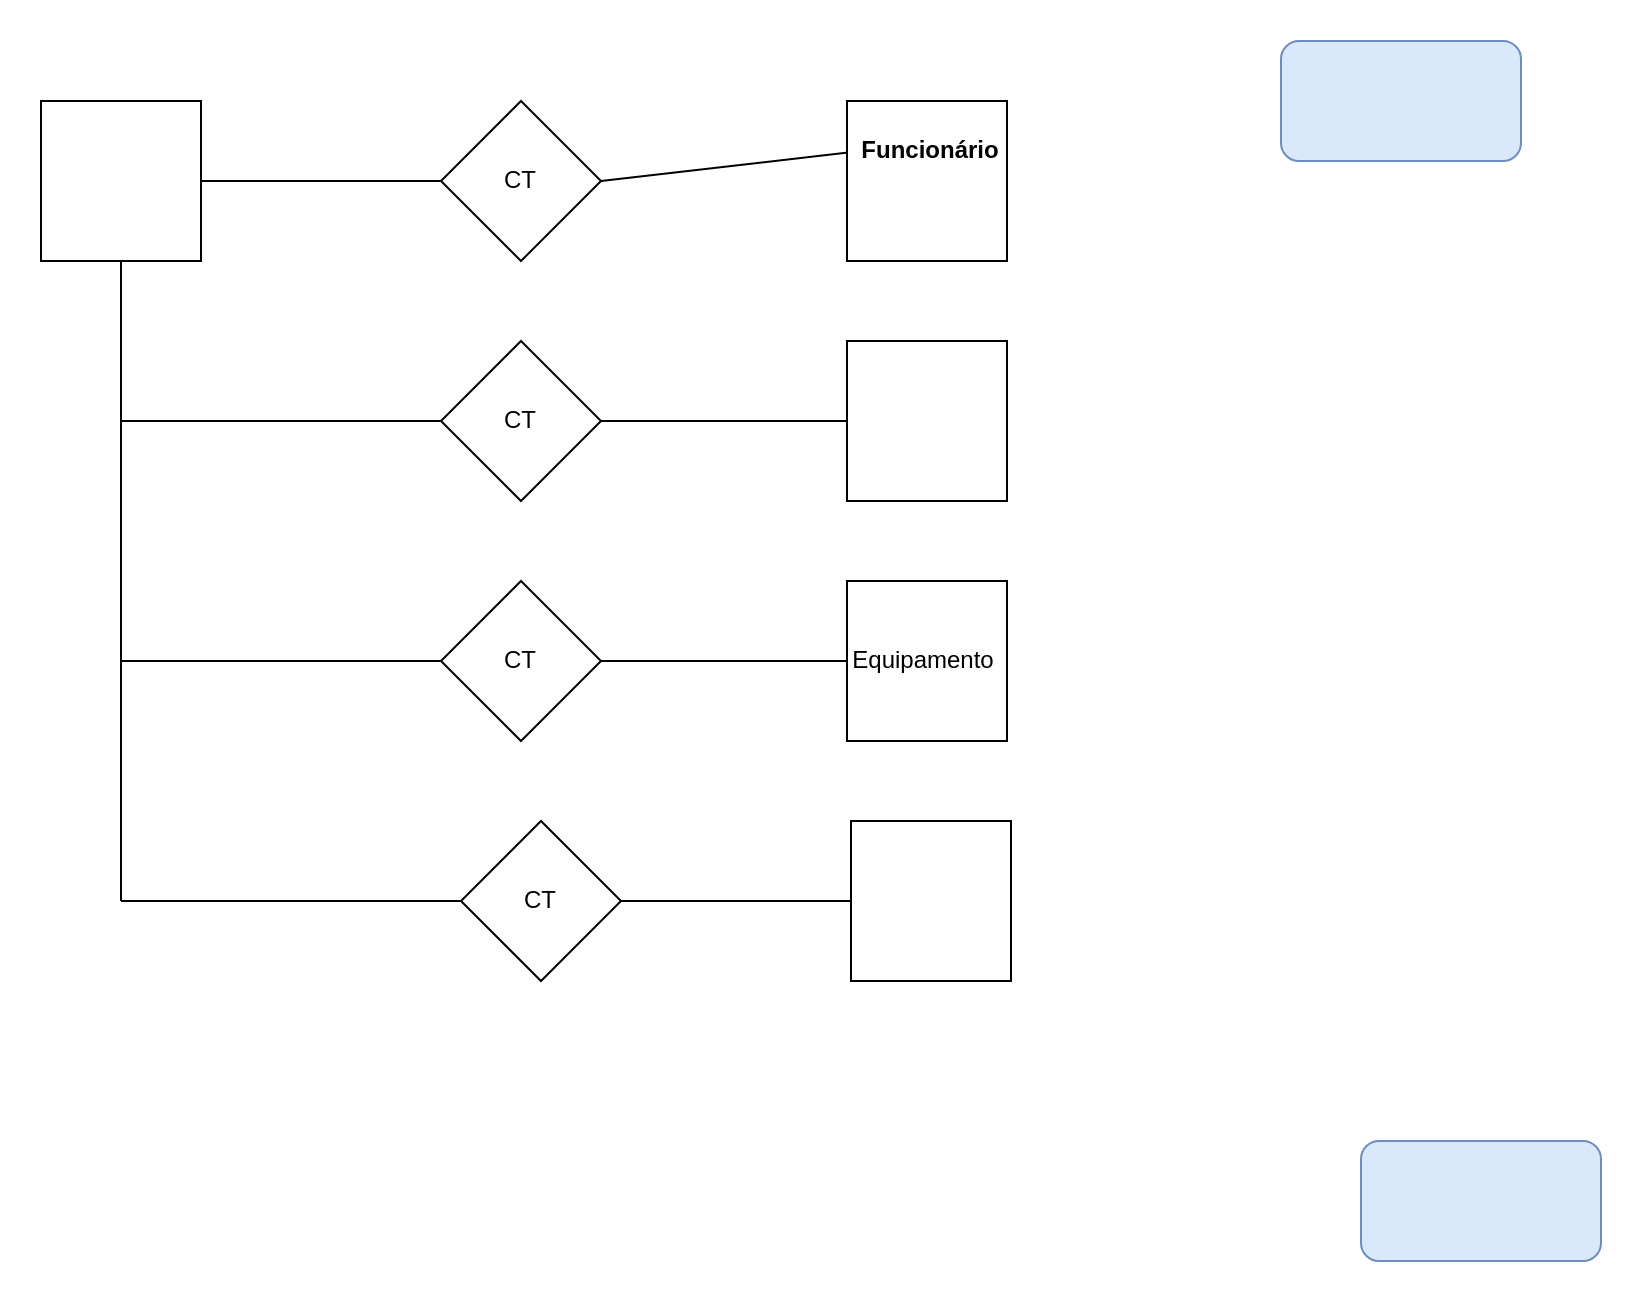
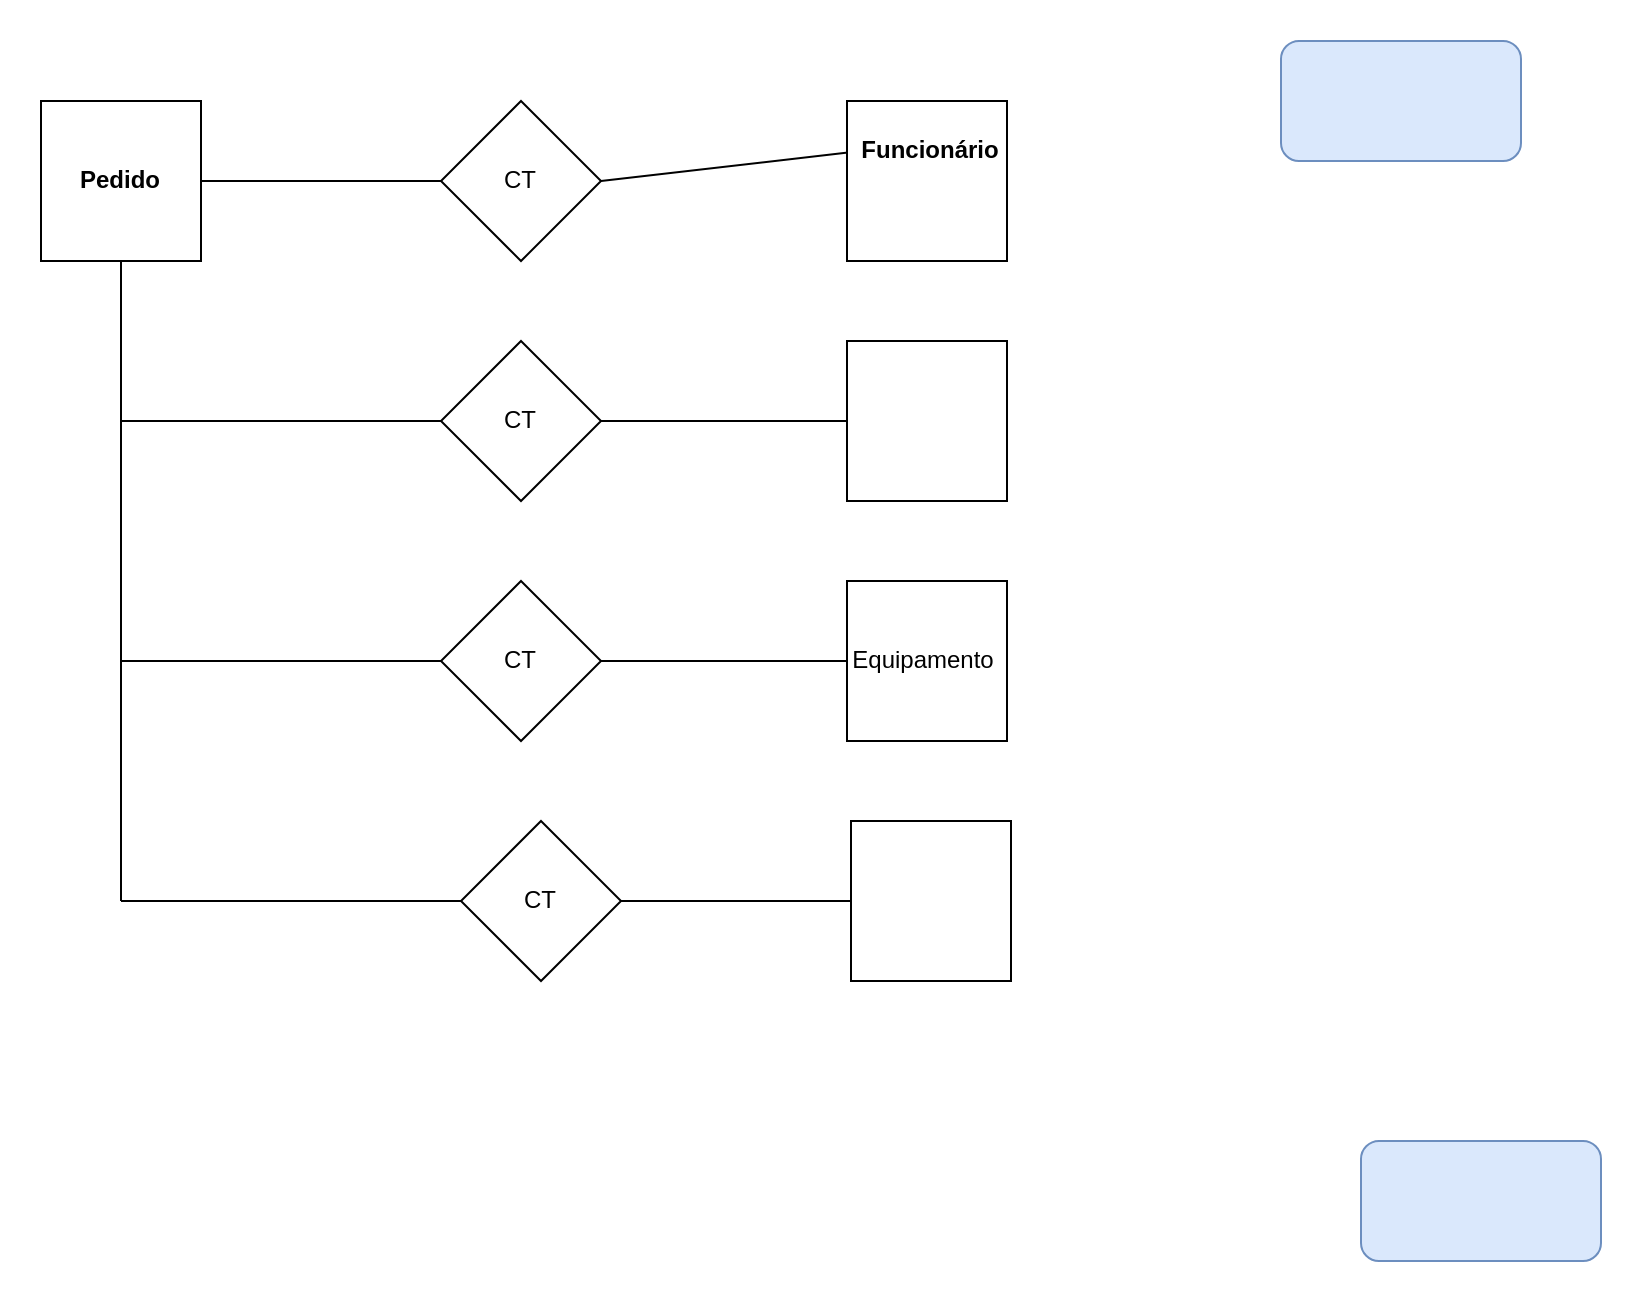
node "Pedido": added
